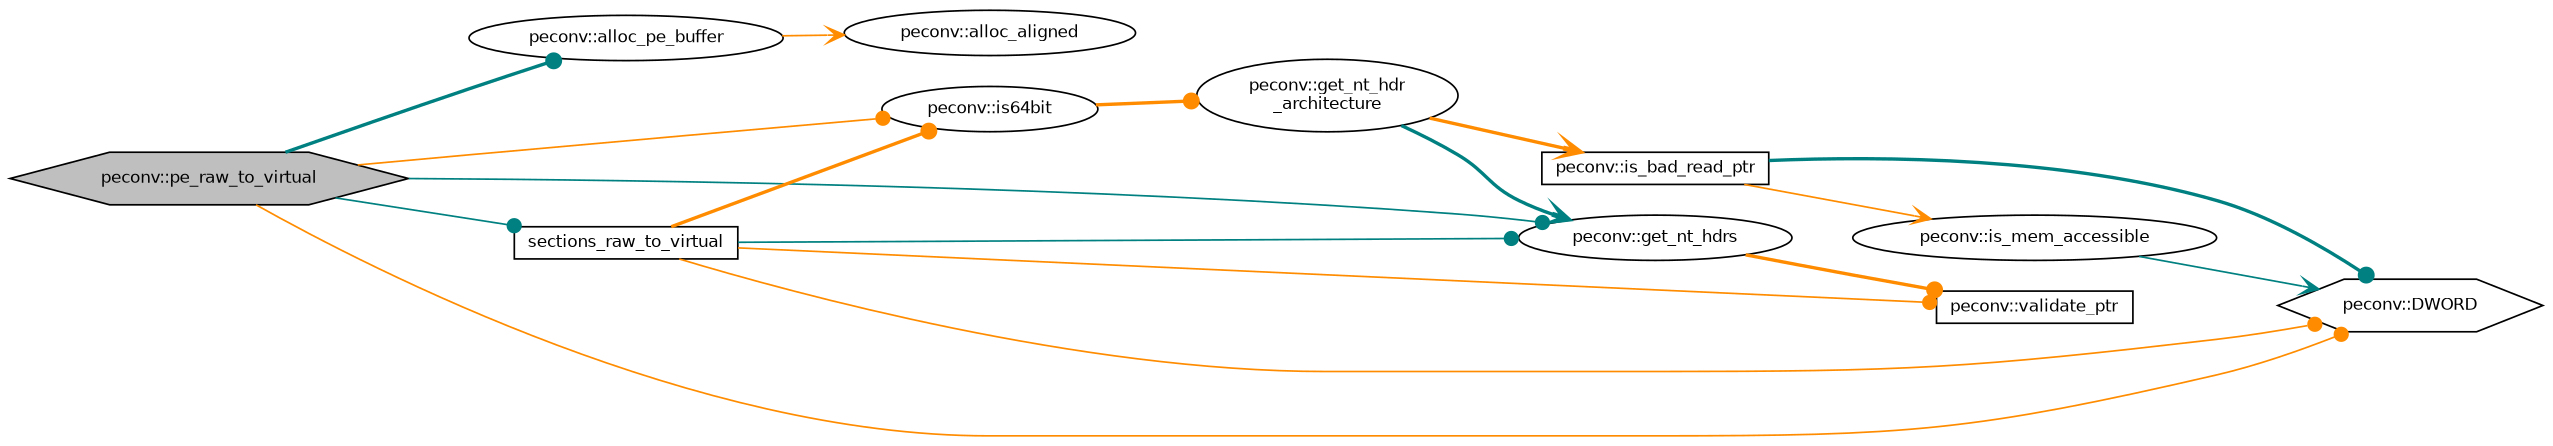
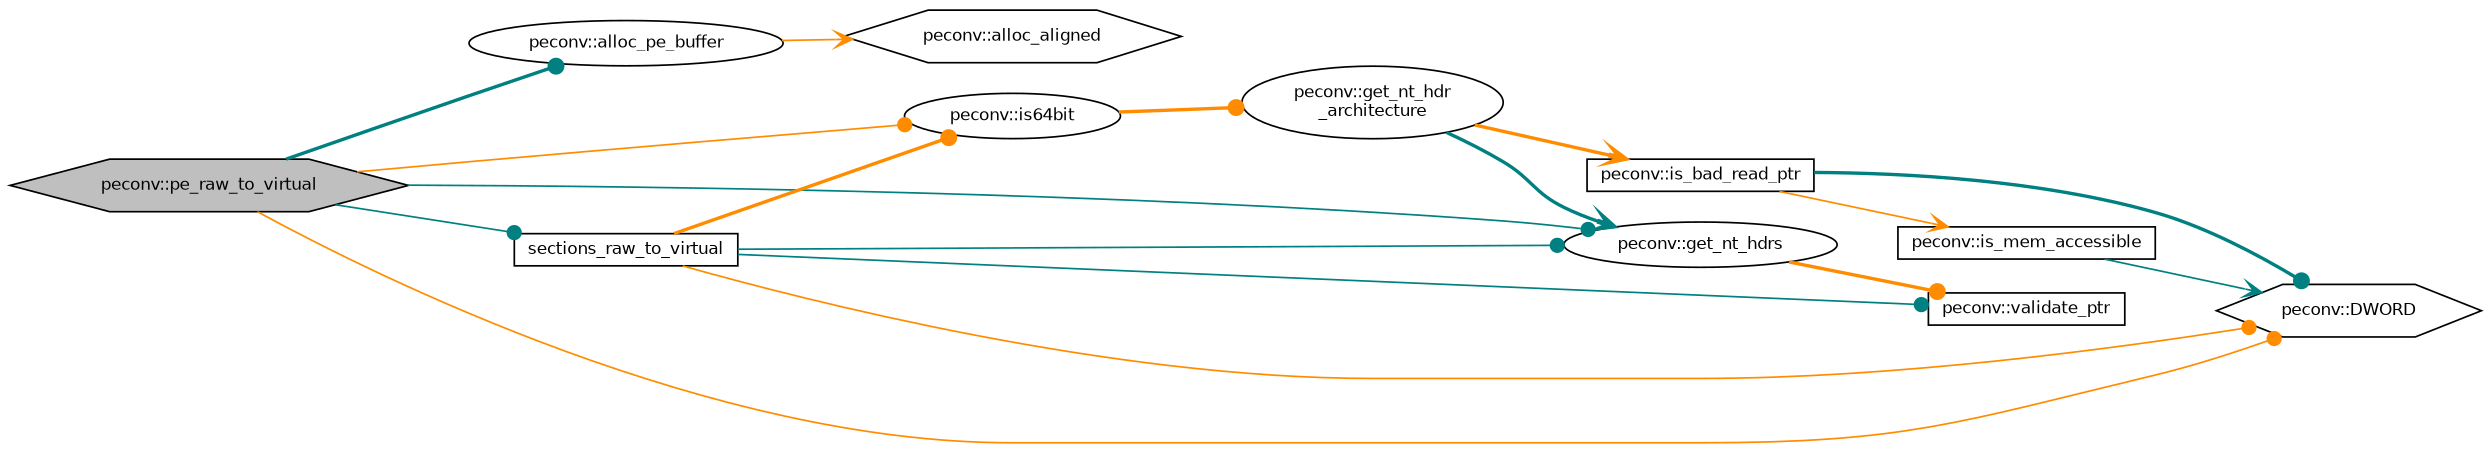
node "peconv::alloc_aligned": shape ellipse -> hexagon
node "peconv::is_mem_accessible": shape ellipse -> box
edge "sections_raw_to_virtual" -> "peconv::validate_ptr": color darkorange -> teal
